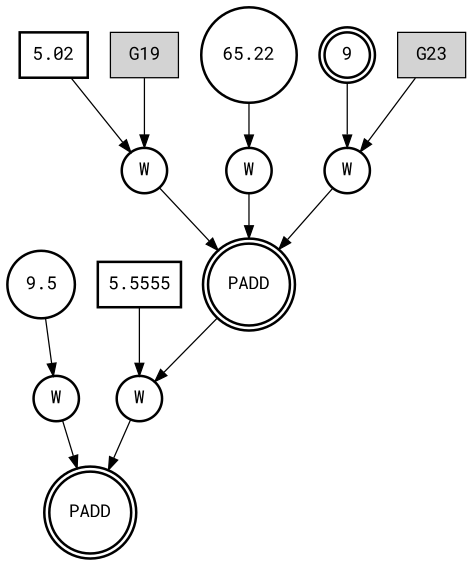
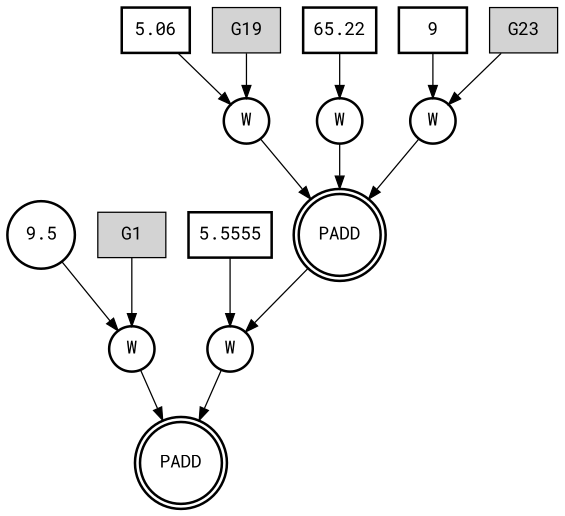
node "5.02": label "5.02" -> "5.06"
node "65.22": shape circle -> box
node "9": shape doublecircle -> box
node "G1": added
